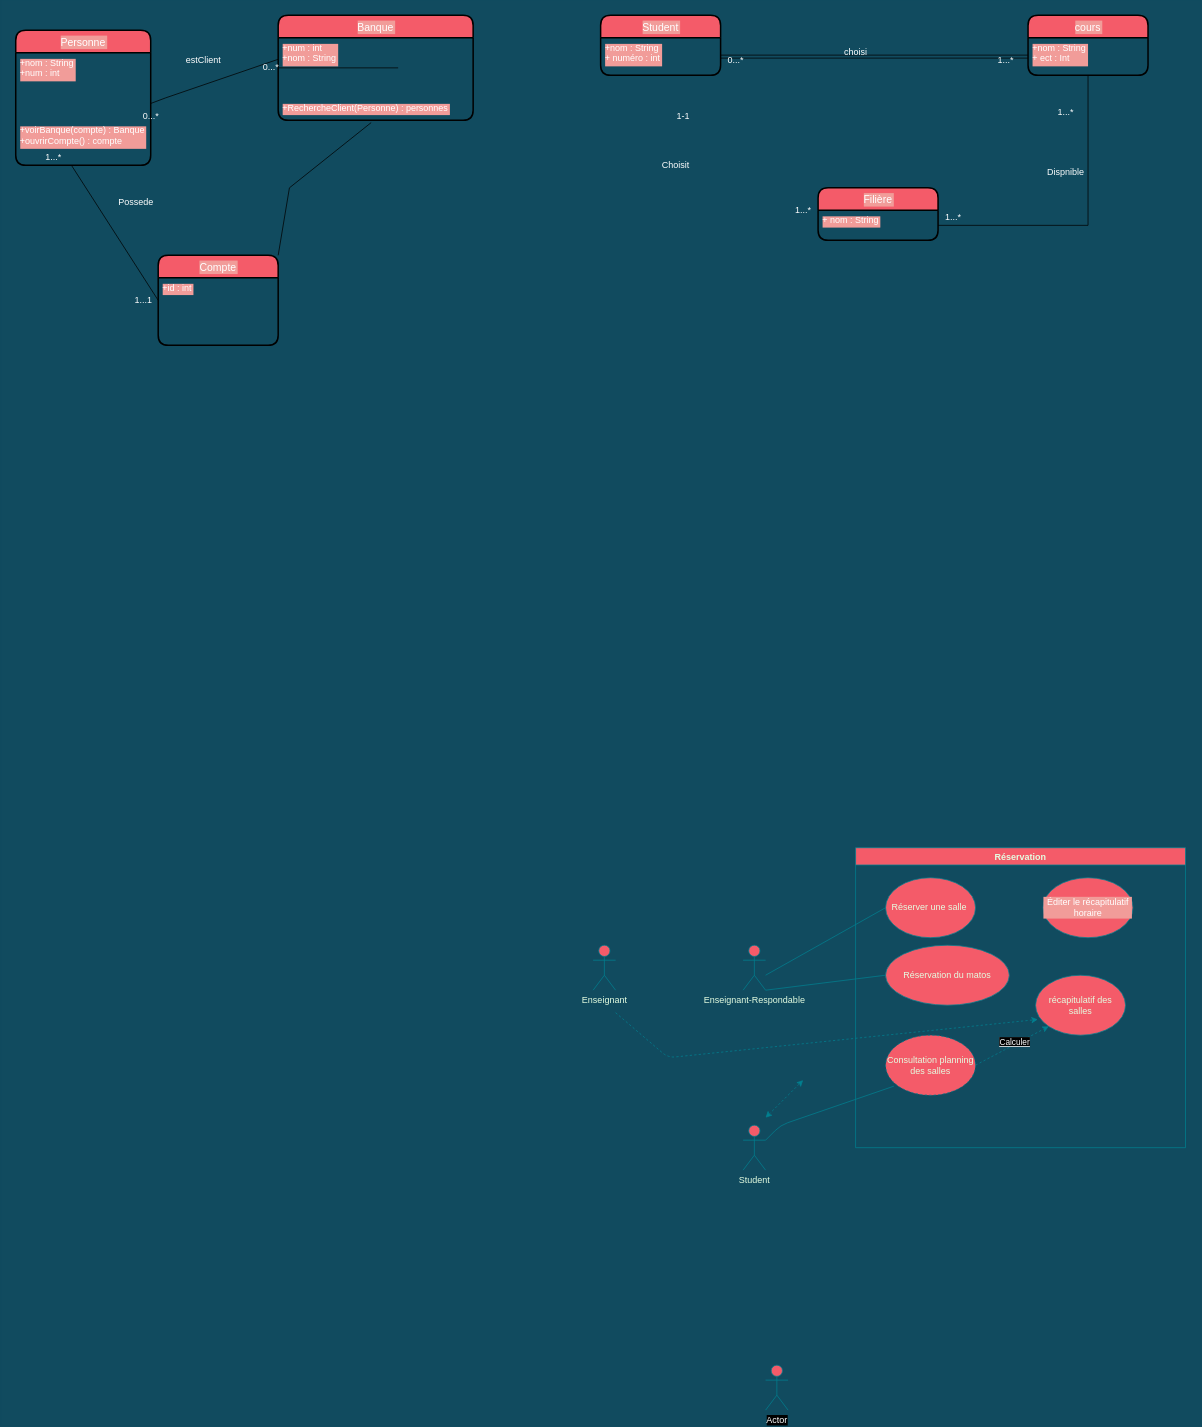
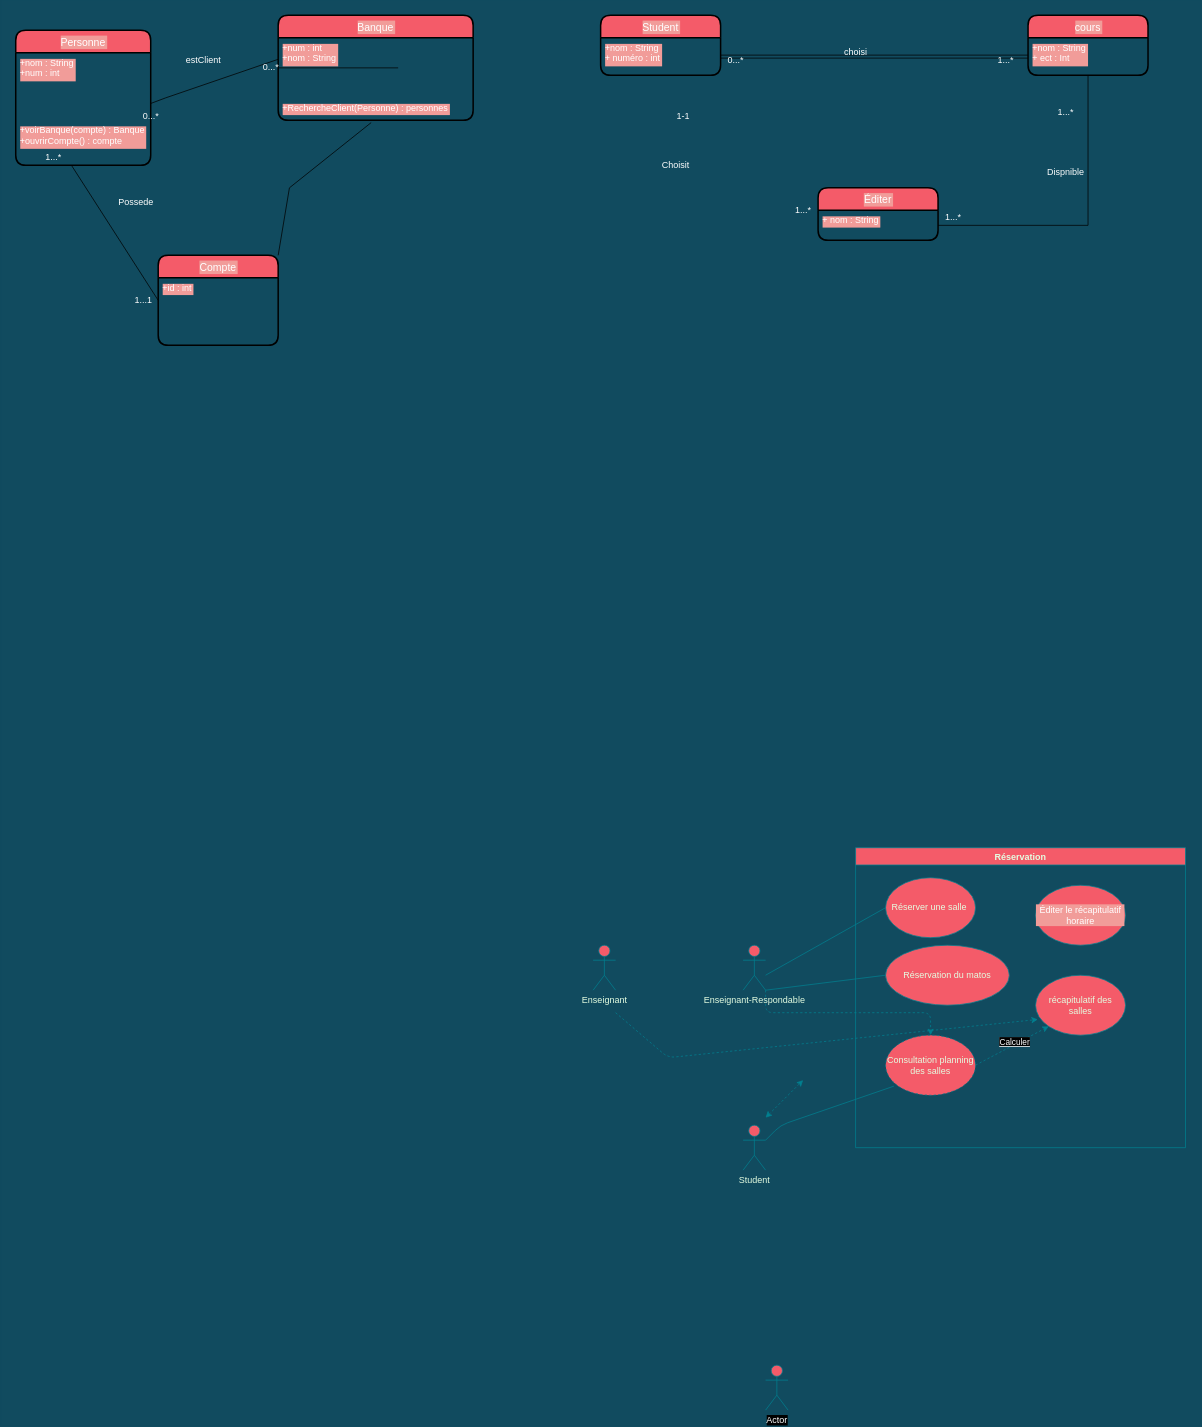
node "Filière": label "Filière" -> "Éditer"
node "Éditer le récapitulatif horaire": moved (1088, 908) -> (1080, 915)
edge "Enseignant-Respondable" -> "Consultation planning des salles": added
